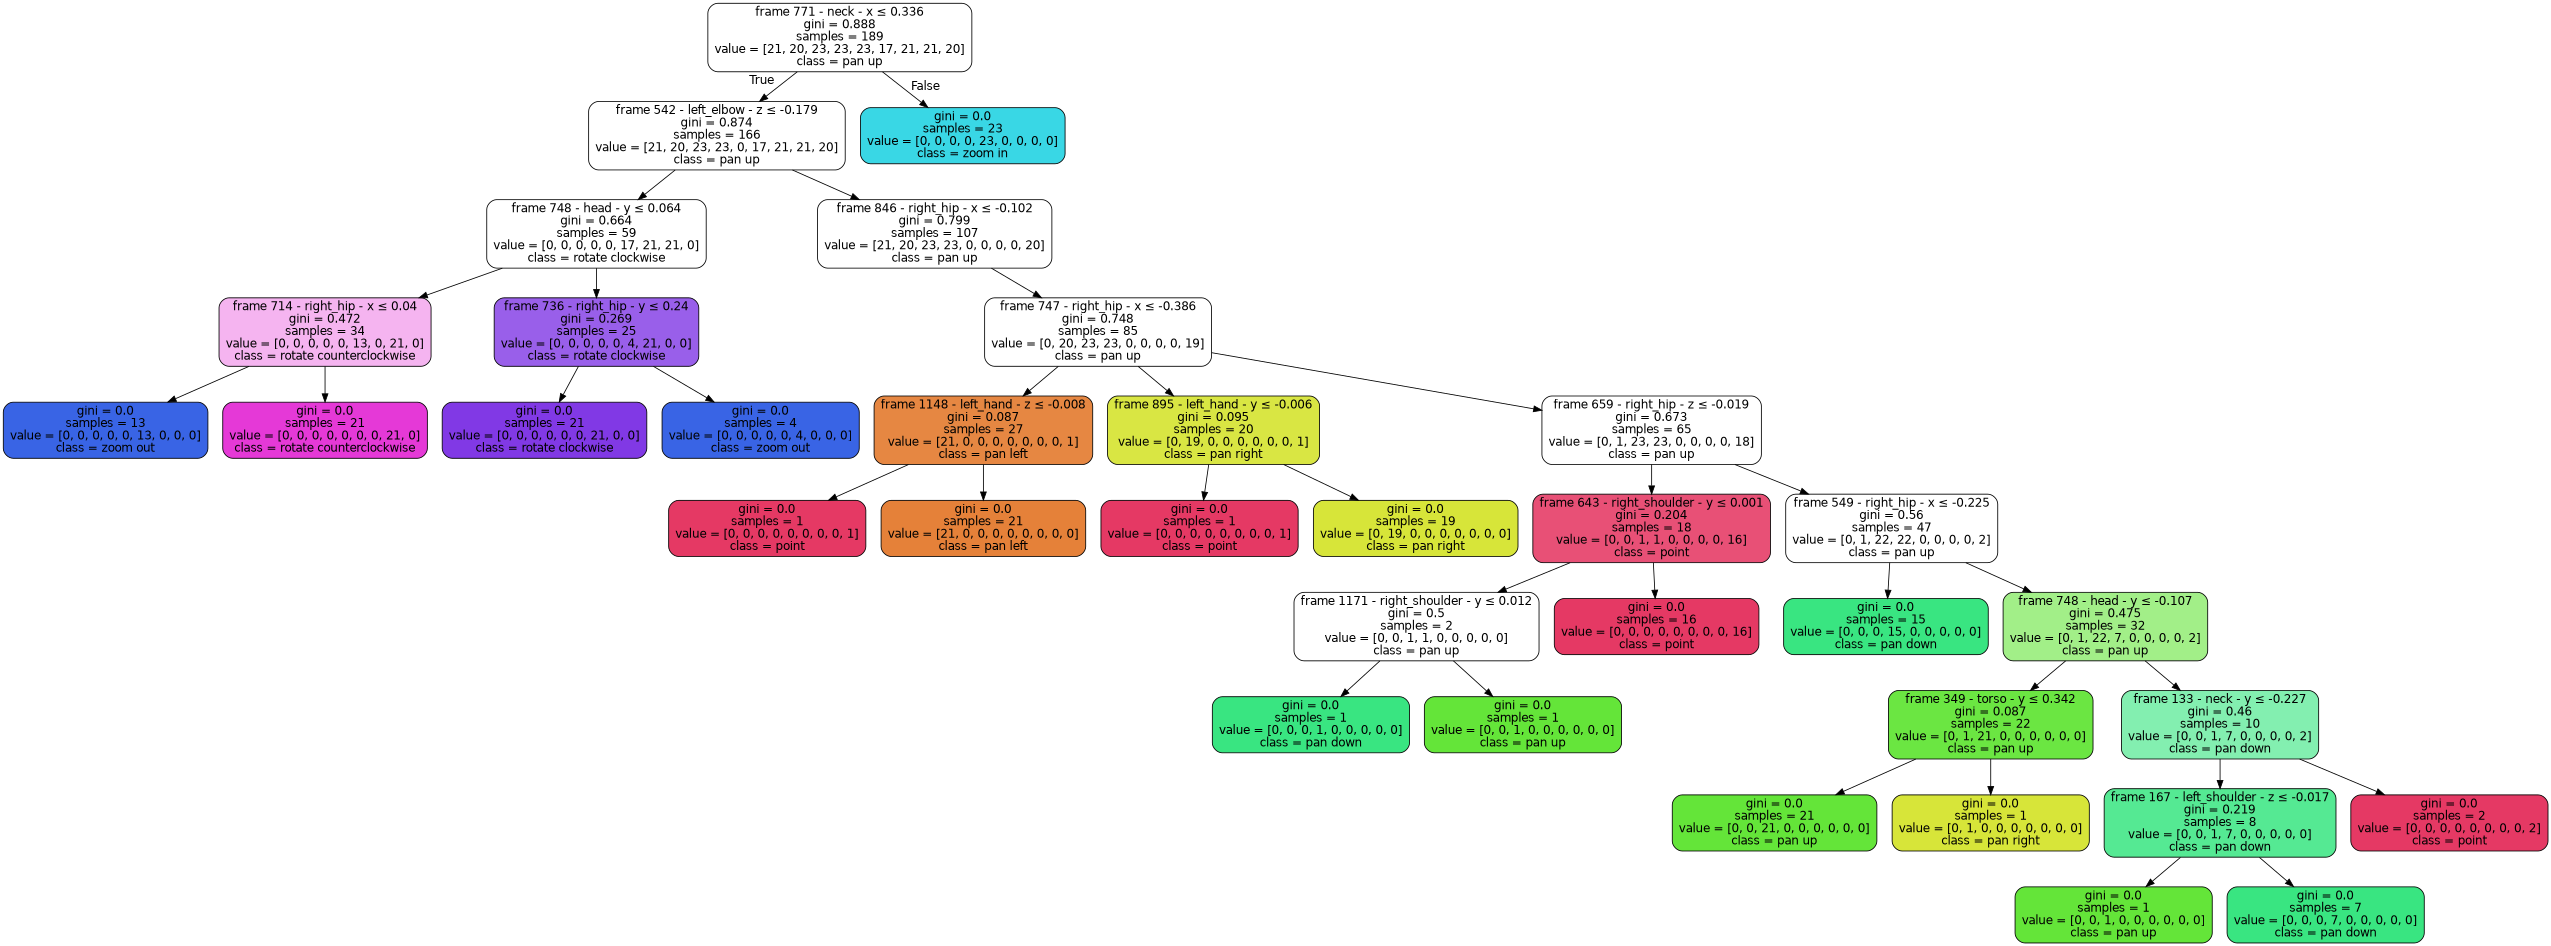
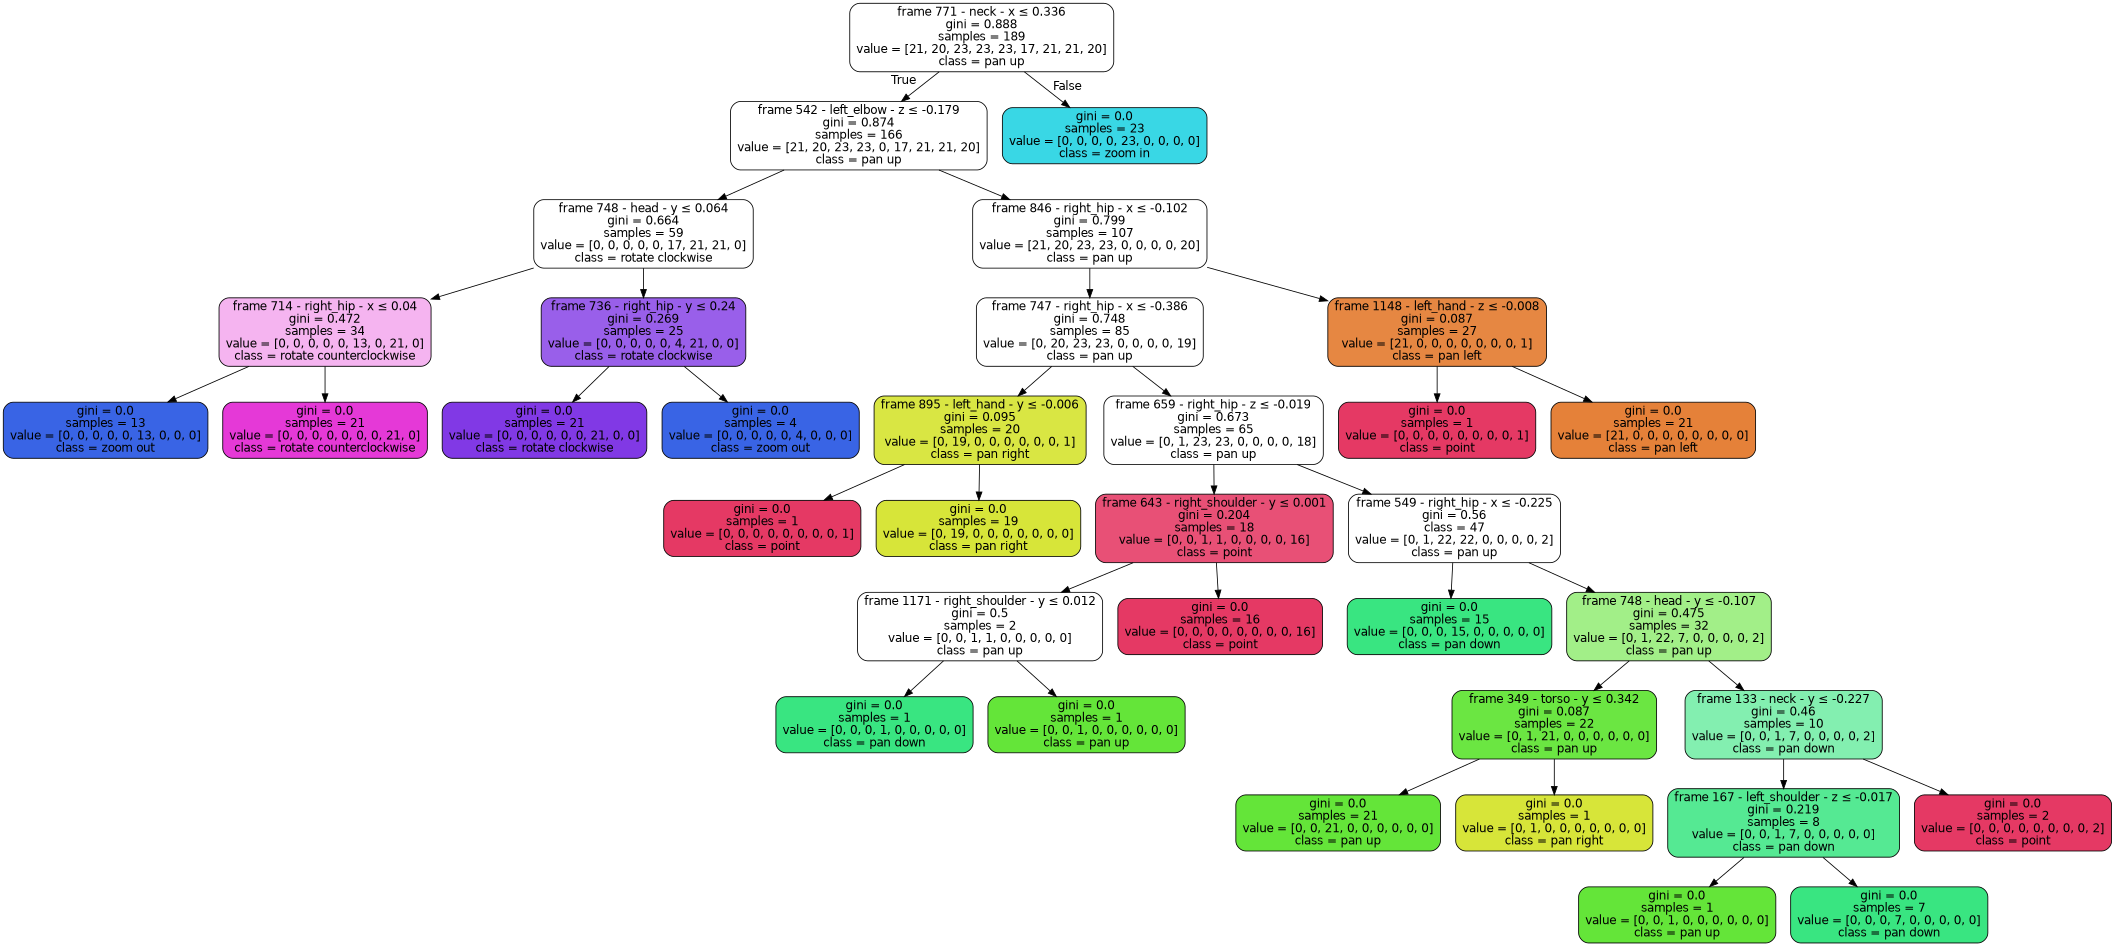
edge "frame 747 - right_hip - x ≤ -0.386" -> "frame 1148 - left_hand - z ≤ -0.008": now "frame 846 - right_hip - x ≤ -0.102" -> "frame 1148 - left_hand - z ≤ -0.008"
node "frame 549 - right_hip - x ≤ -0.225": text "samples = 47" -> "class = 47"
